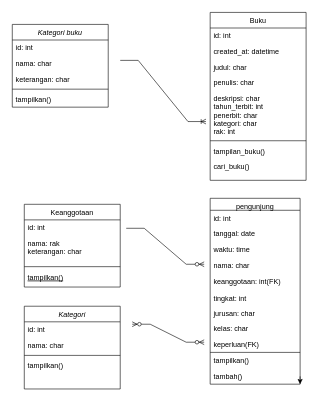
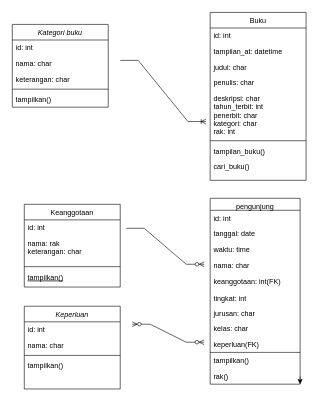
node "created_at: datetime": label "created_at: datetime" -> "tampilan_at: datetime"
node "Kategori": label "Kategori" -> "Keperluan"
node "tambah()": label "tambah()" -> "rak()"
